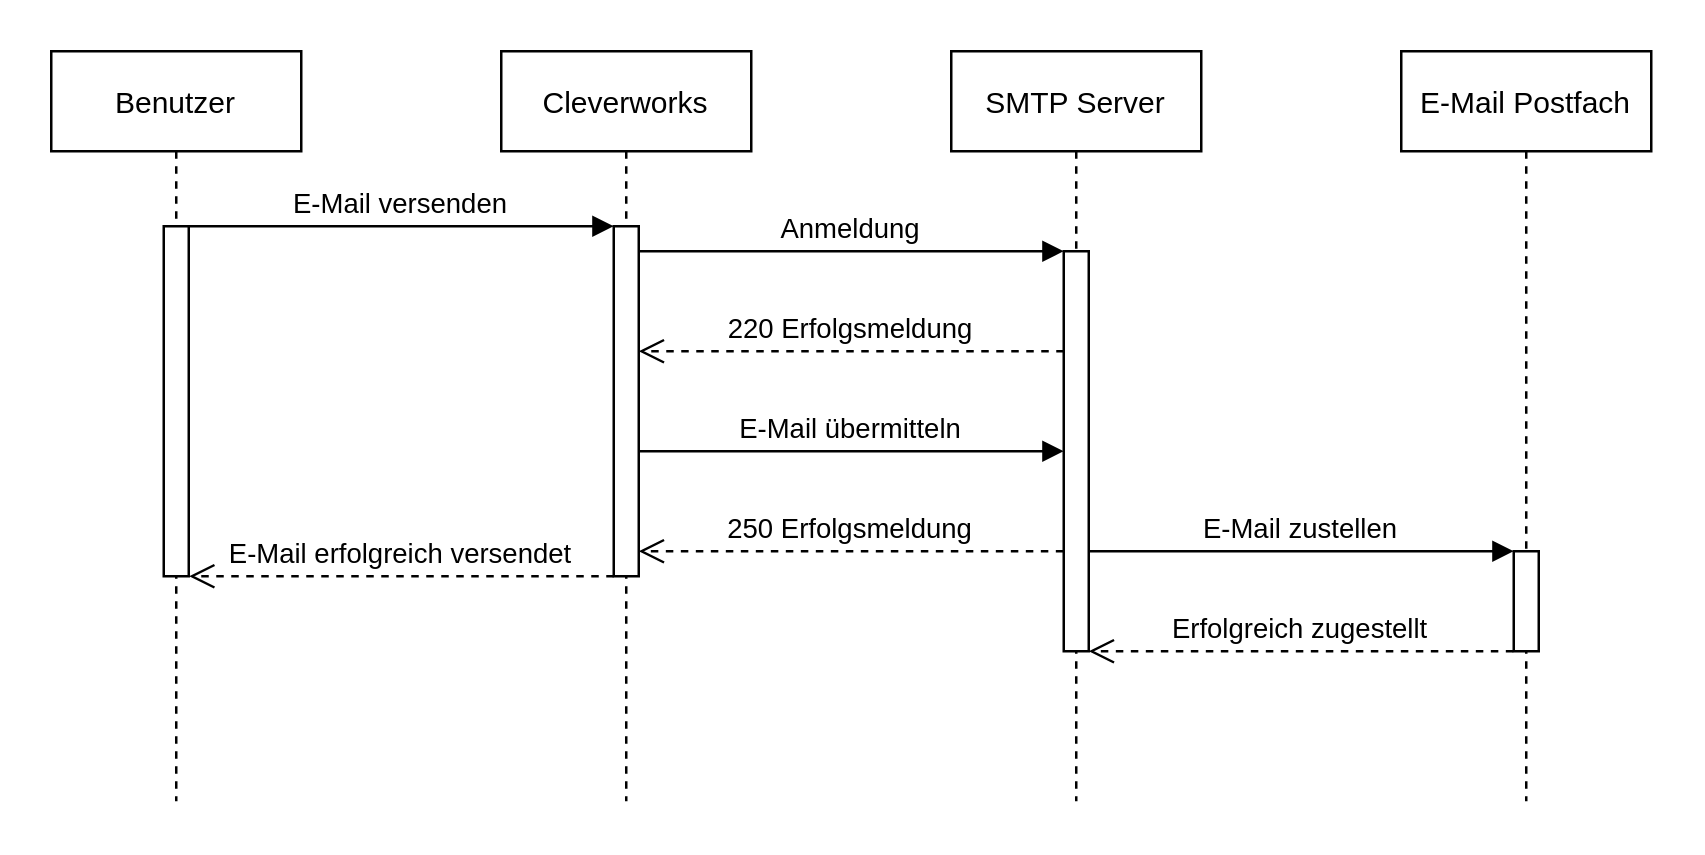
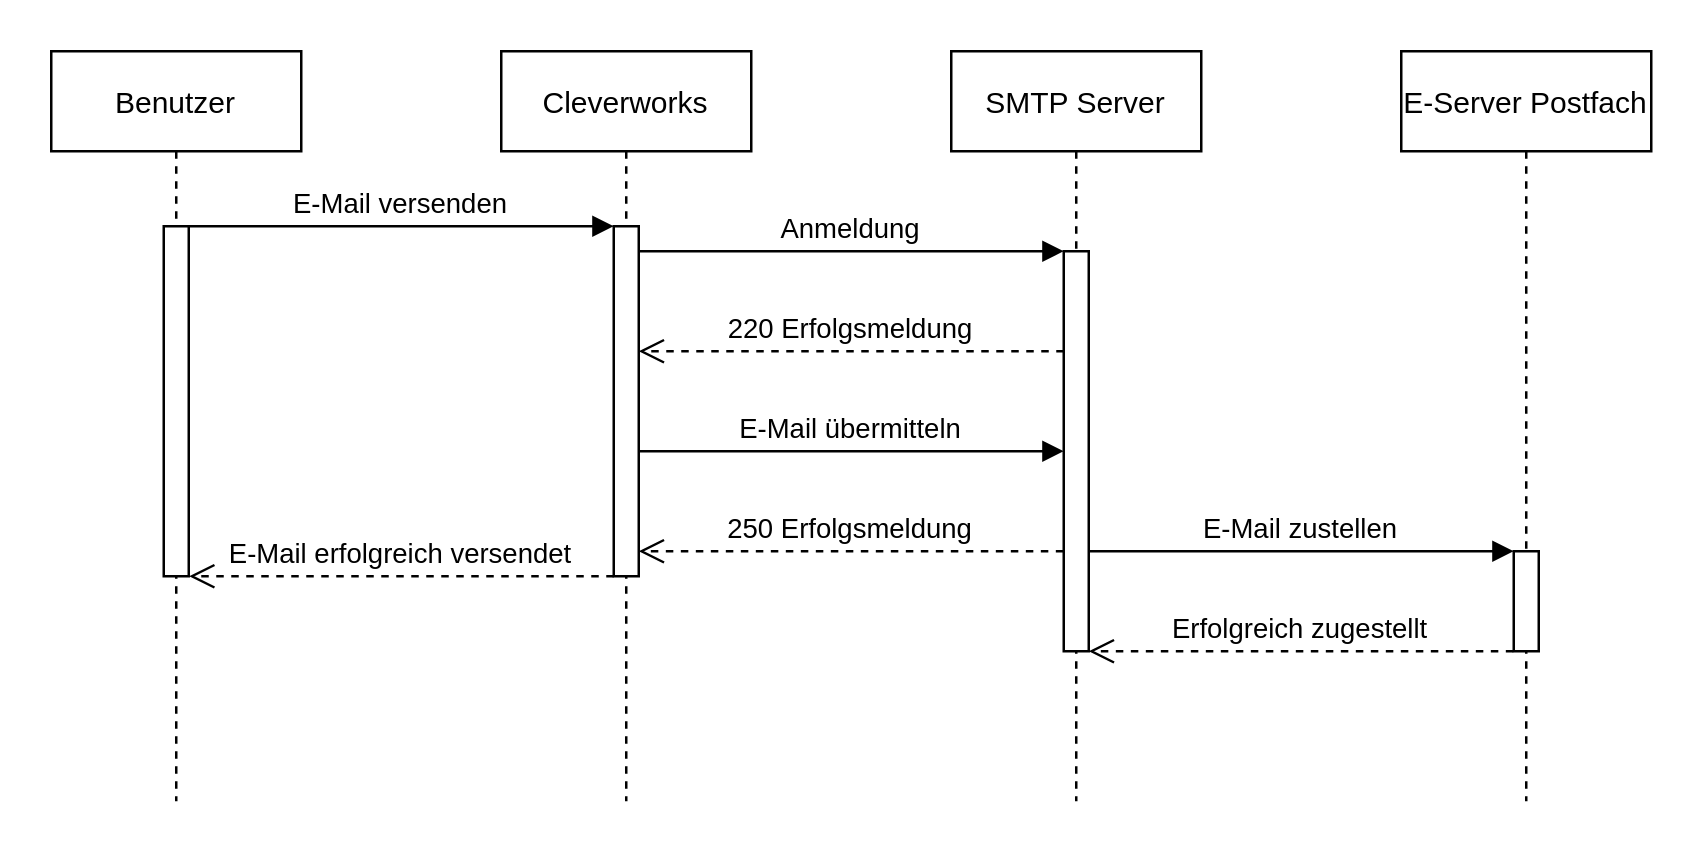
node "E-Mail Postfach": label "E-Mail Postfach" -> "E-Server Postfach"
